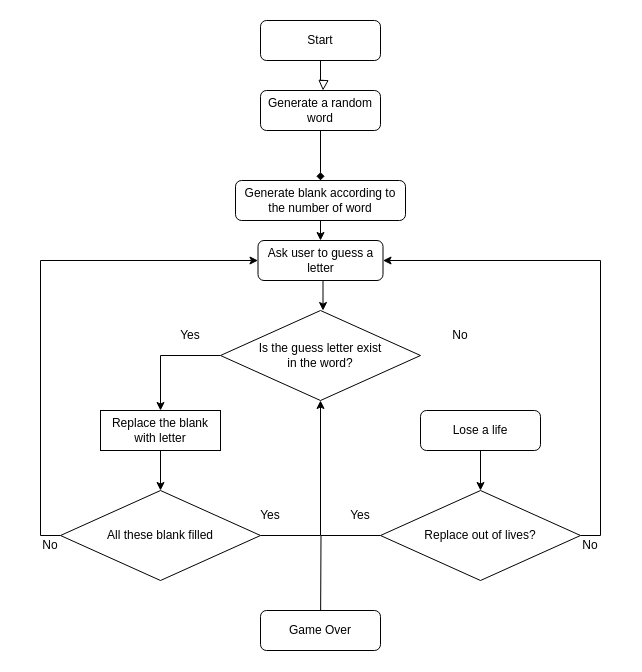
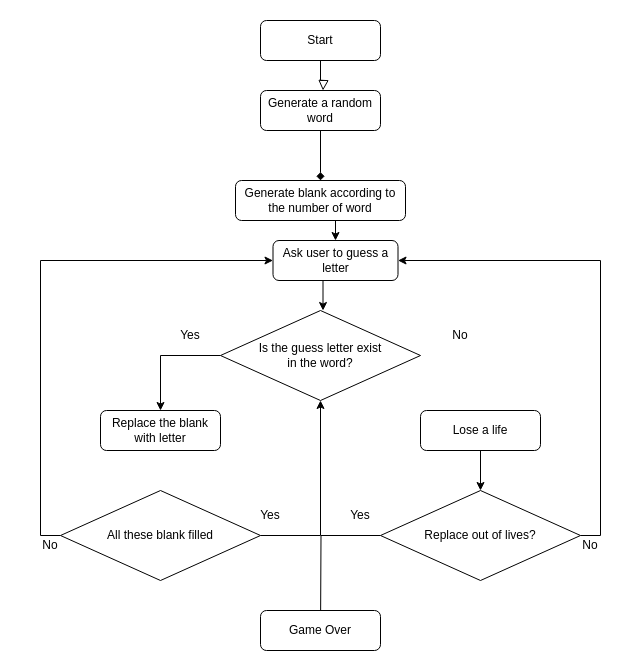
node "Ask user to guess a letter": moved (321, 261) -> (336, 261)
node "Replace the blank with letter": shape rectangle -> rounded rectangle
edge "Replace the blank with letter" -> "All these blank filled": removed
